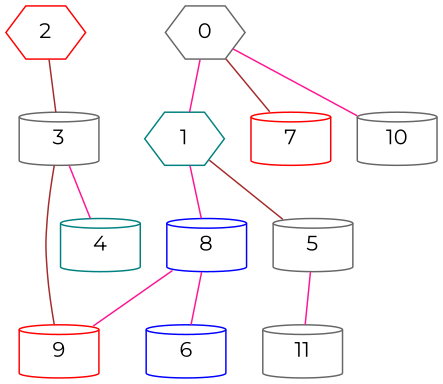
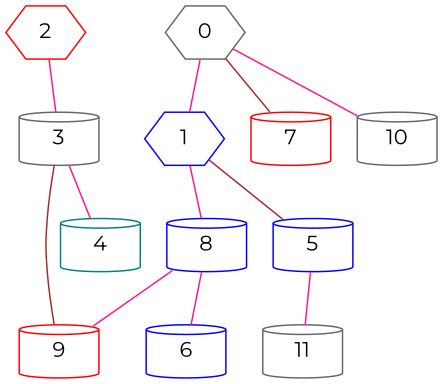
edge "2" -- "3": color brown -> deeppink
node "1": color teal -> blue
node "5": color gray40 -> blue
